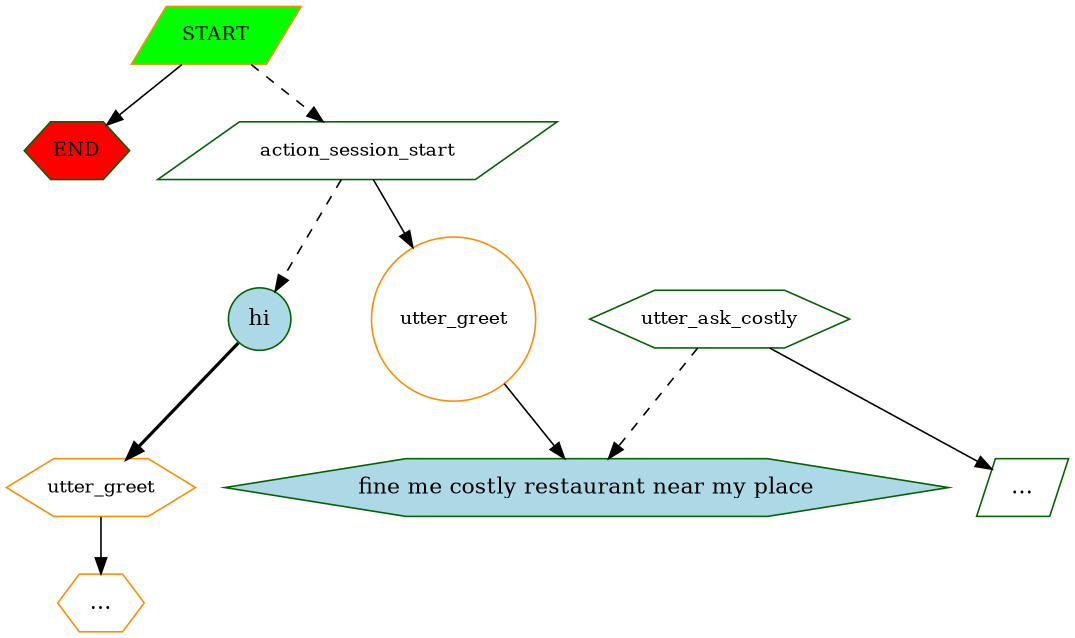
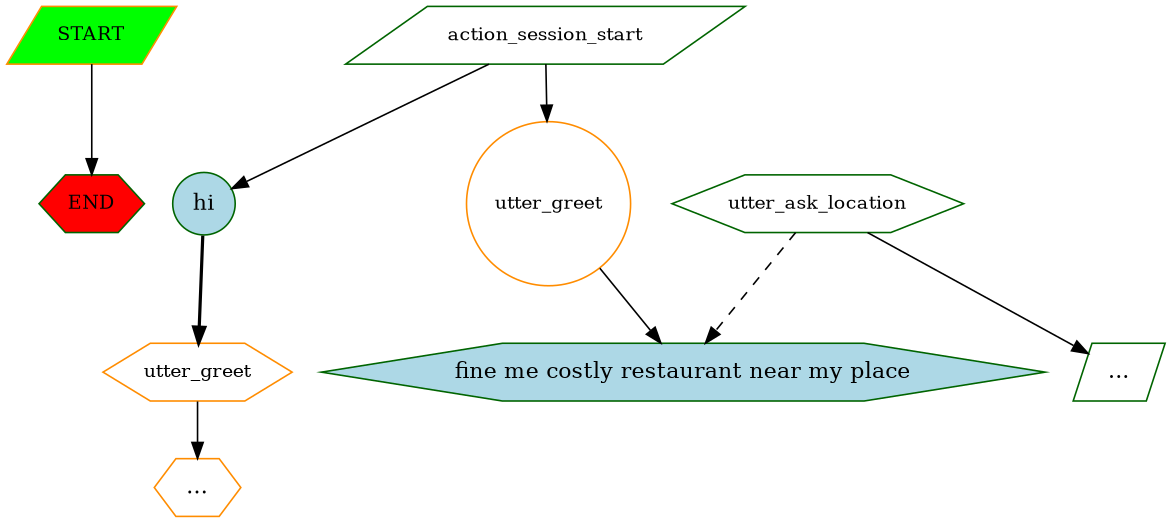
edge "START" -> "action_session_start": removed
edge "action_session_start" -> "hi": style dashed -> solid
node "utter_ask_costly": label "utter_ask_costly" -> "utter_ask_location"
